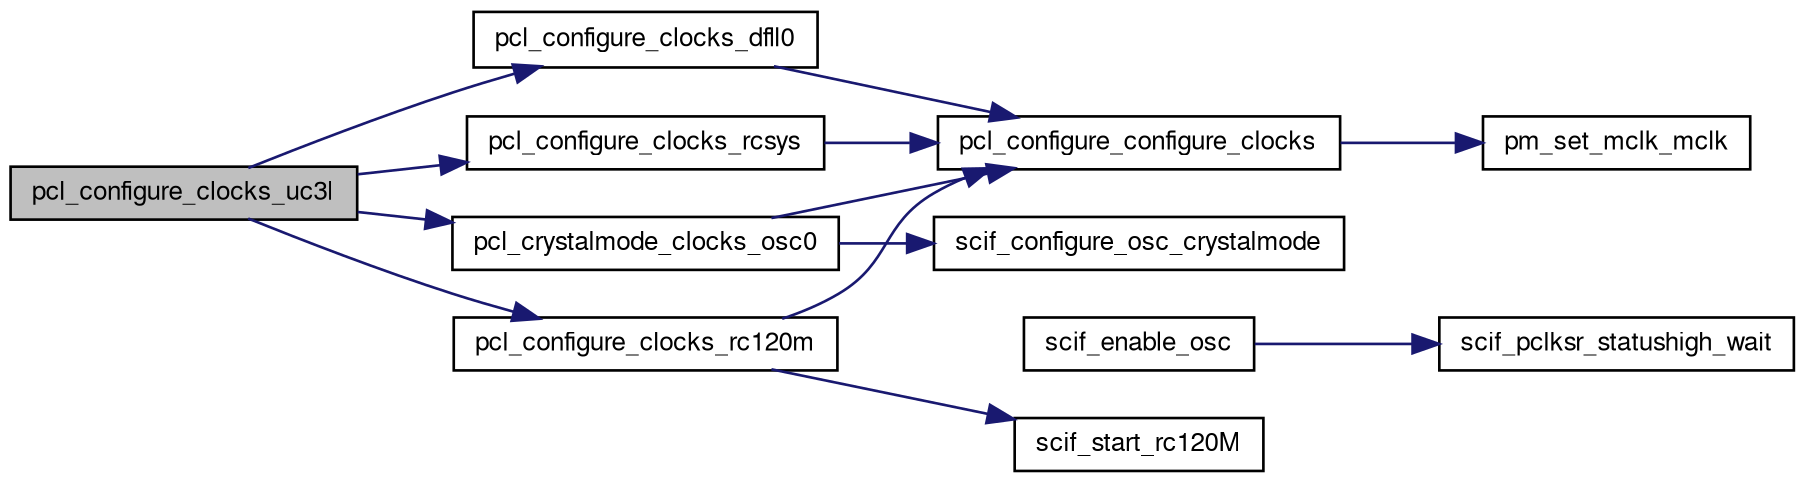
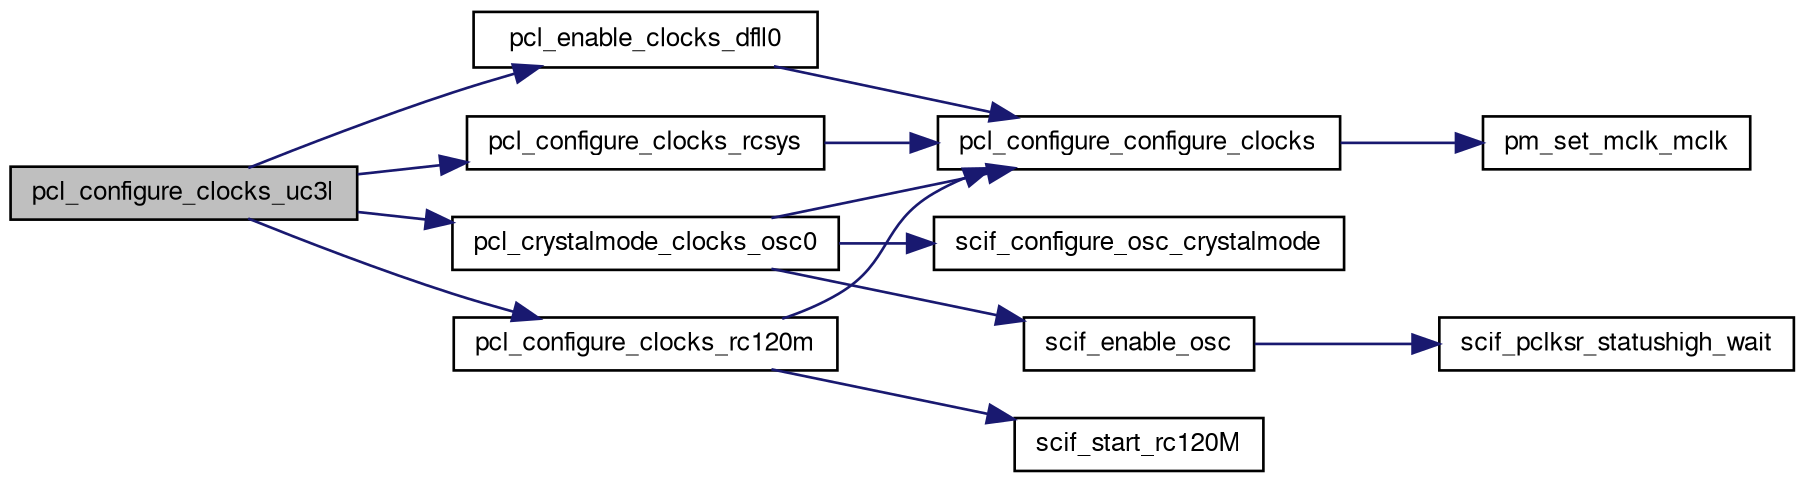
node "pcl_configure_clocks_dfll0": label "pcl_configure_clocks_dfll0" -> "pcl_enable_clocks_dfll0"
edge "pcl_crystalmode_clocks_osc0" -> "scif_enable_osc": added
